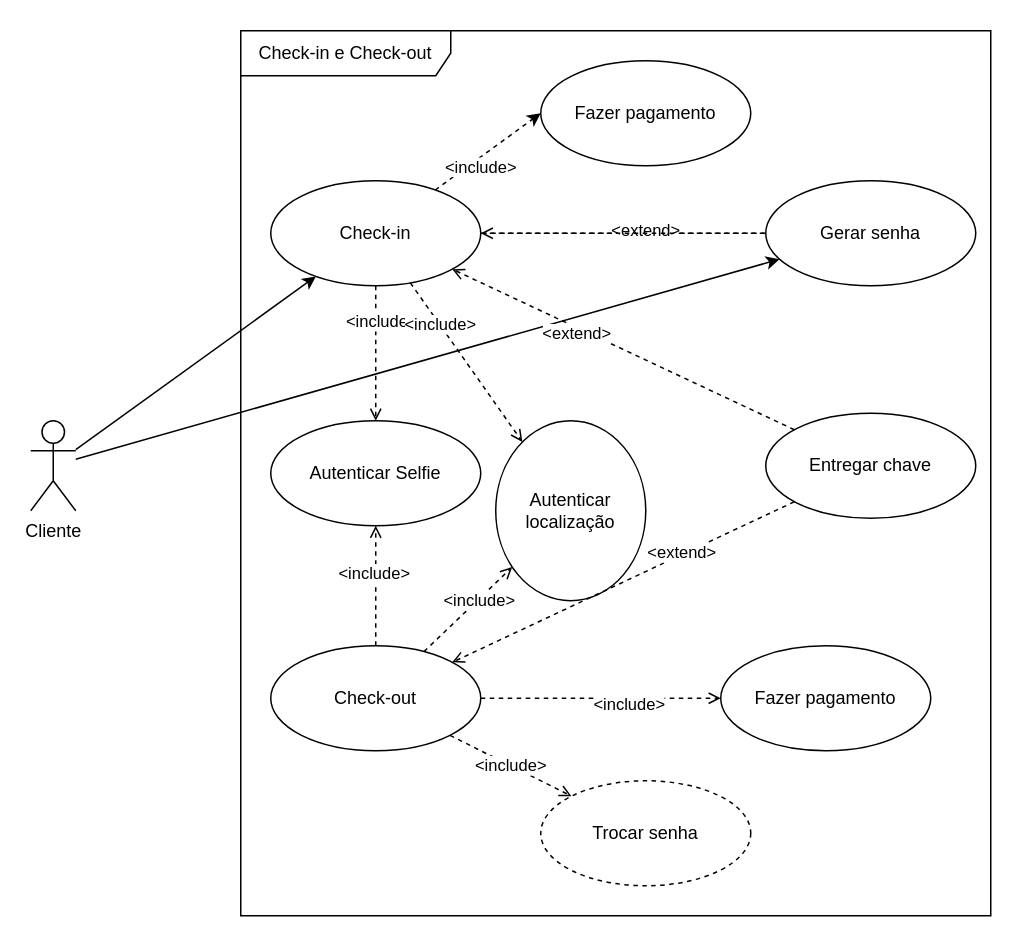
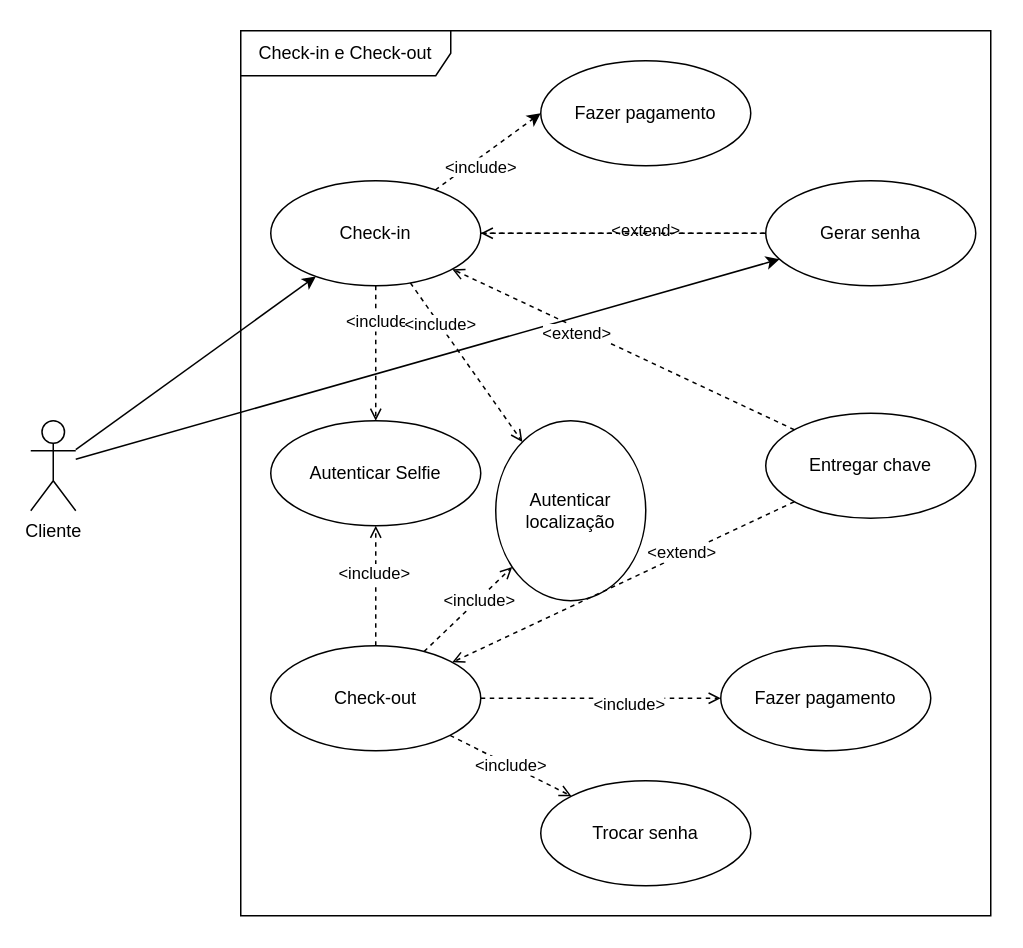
node "Trocar senha": style dashed -> solid
